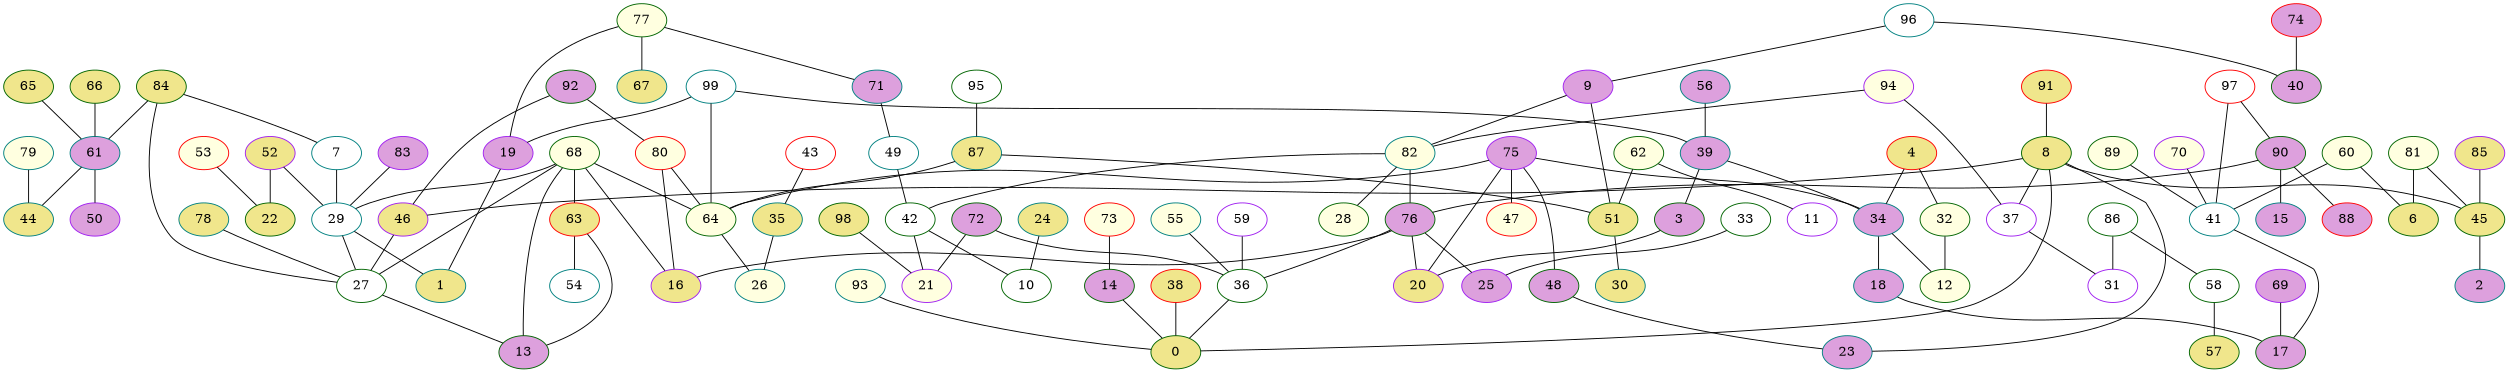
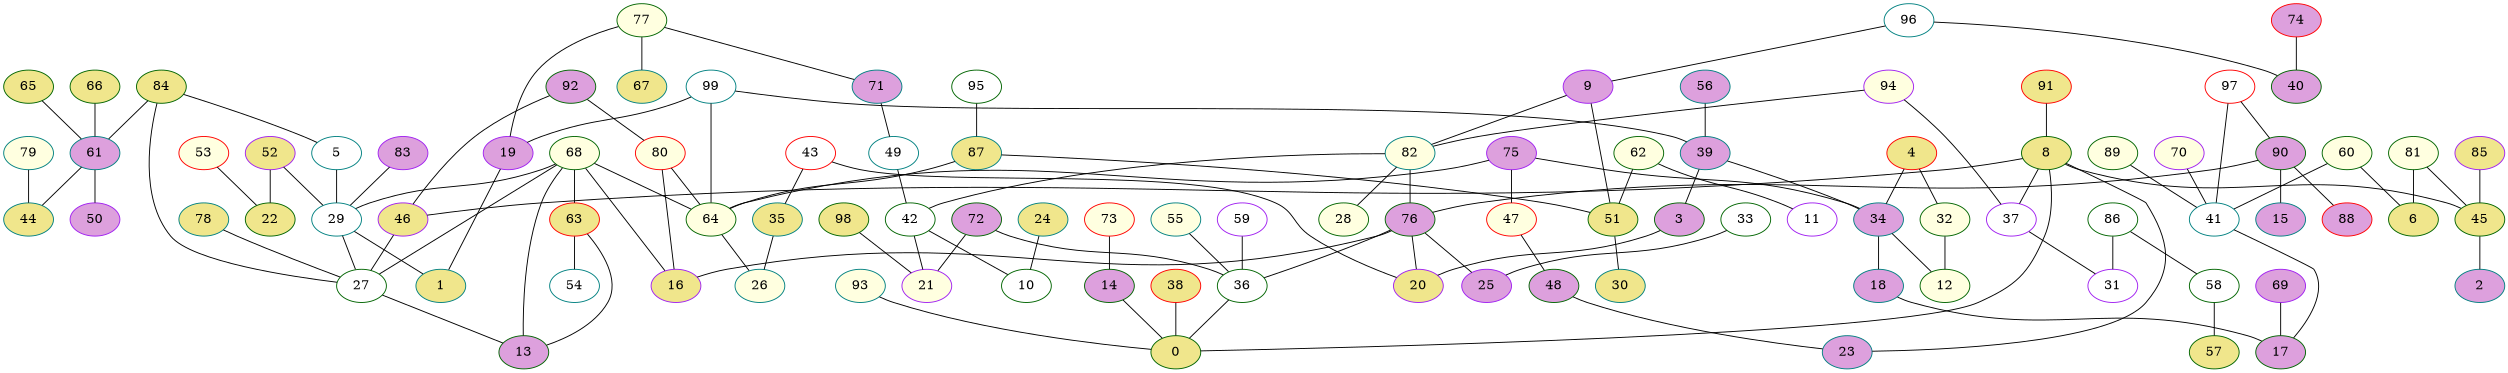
node "7": label "7" -> "5"
edge "75" -- "48": now "47" -- "48"
edge "75" -- "20": now "43" -- "20"
